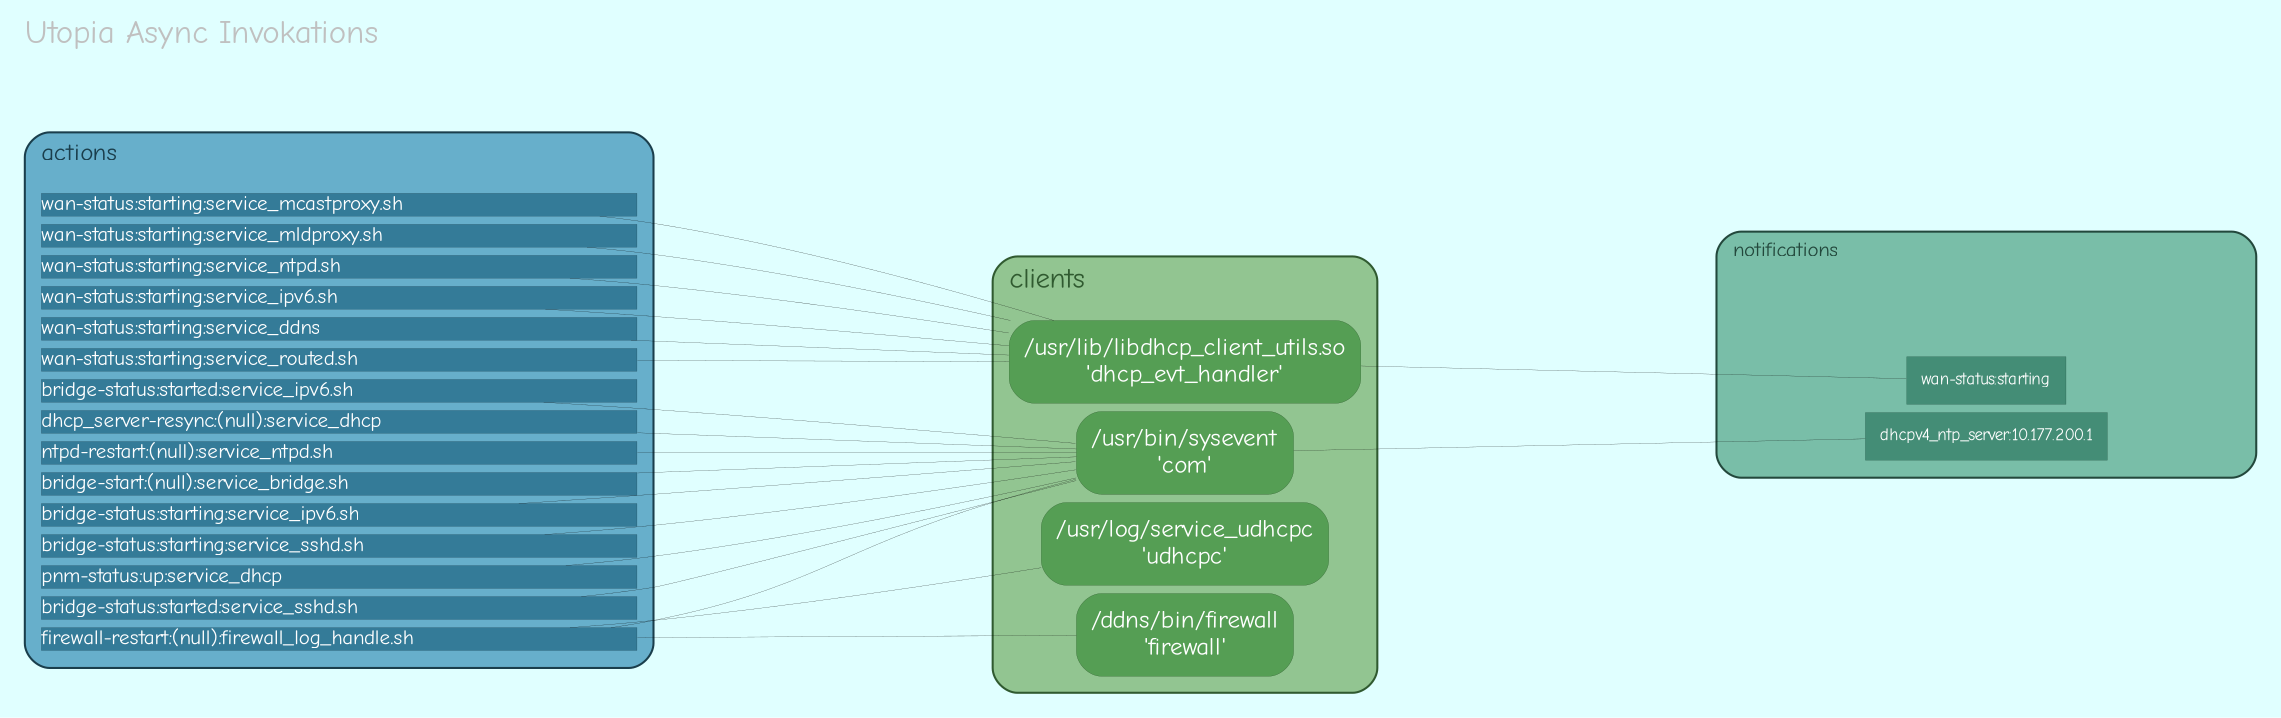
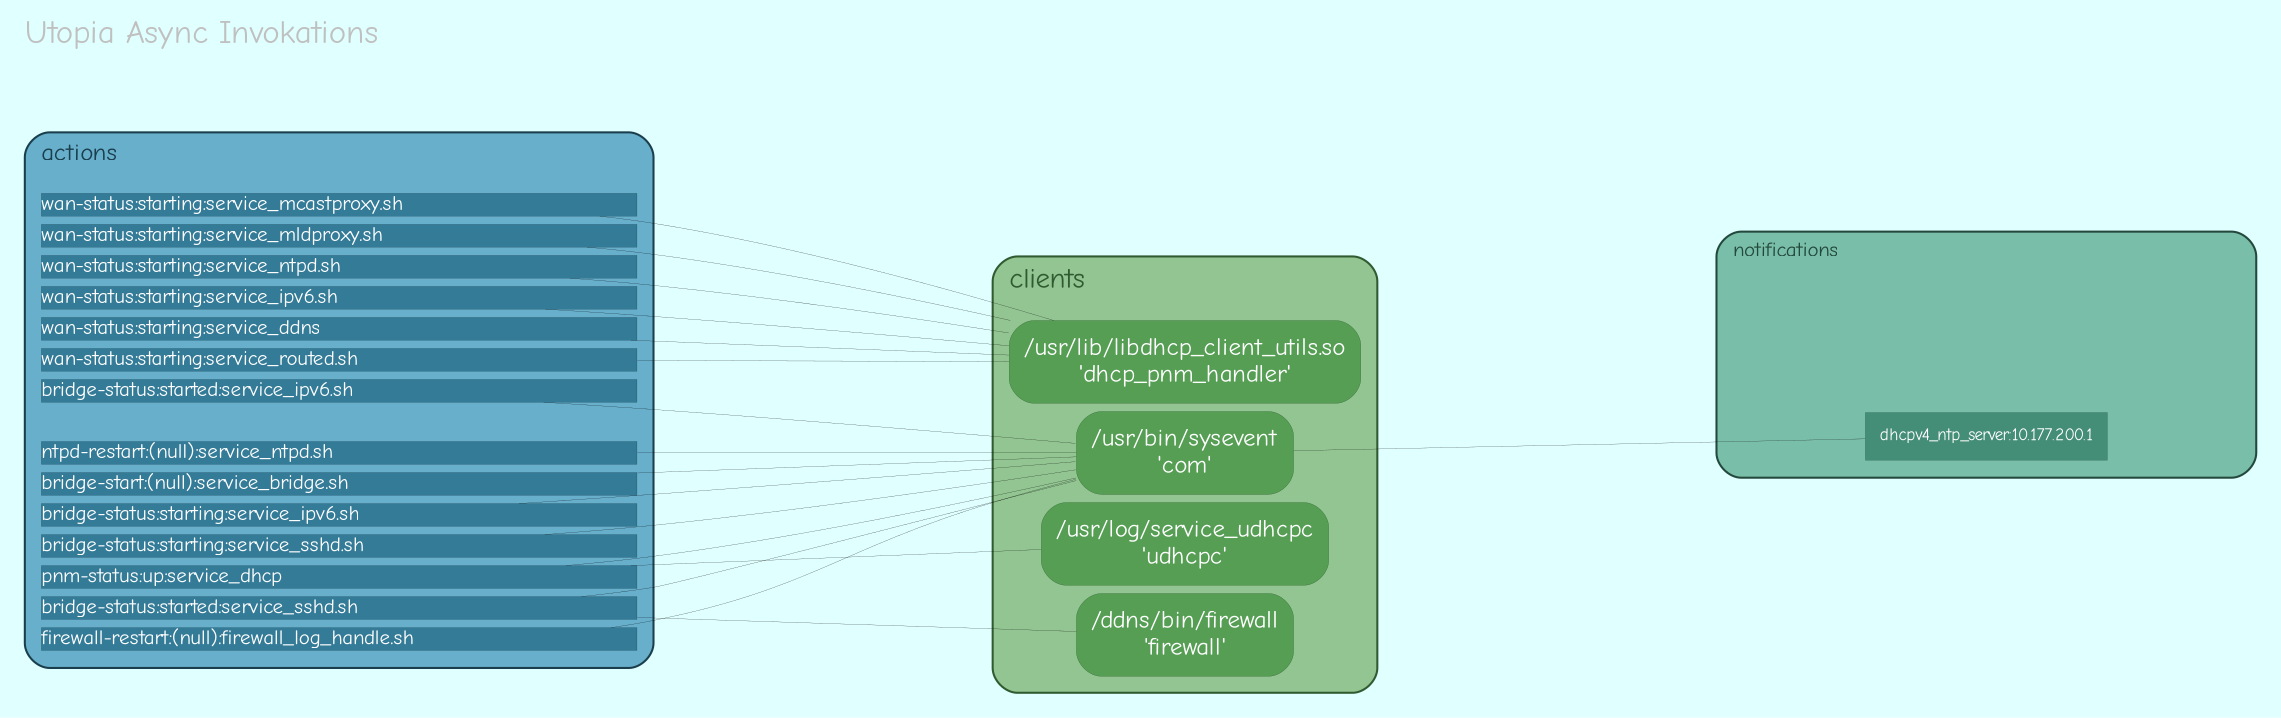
node "/usr/lib/libdhcp_client_utils.so 'dhcp_evt_handler'": label "/usr/lib/libdhcp_client_utils.so 'dhcp_evt_handler'" -> "/usr/lib/libdhcp_client_utils.so 'dhcp_pnm_handler'"
node "wan-status:starting": removed
node "dhcp_server-resync:(null):service_dhcp": removed
edge "/usr/log/service_udhcpc 'udhcpc'" -- "firewall-restart:(null):firewall_log_handle.sh": now "/usr/log/service_udhcpc 'udhcpc'" -- "pnm-status:up:service_dhcp"
edge "/ddns/bin/firewall 'firewall'" -- "firewall-restart:(null):firewall_log_handle.sh": now "/ddns/bin/firewall 'firewall'" -- "bridge-status:started:service_sshd.sh"
